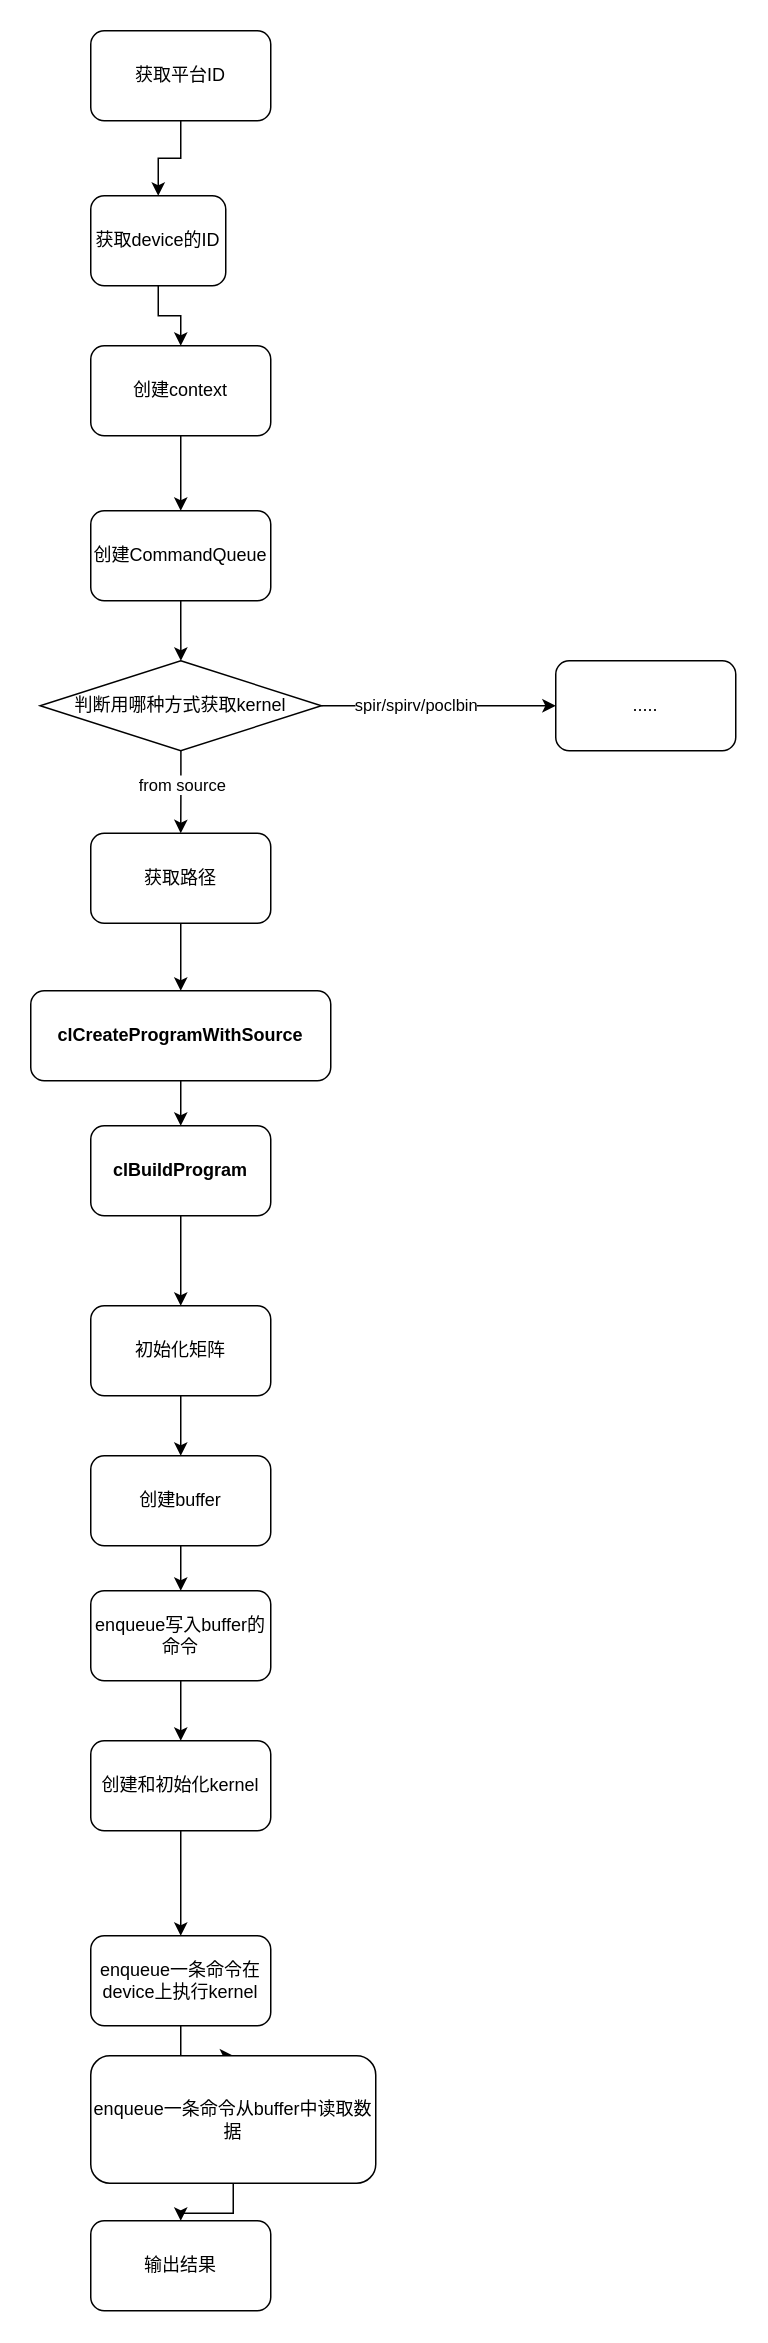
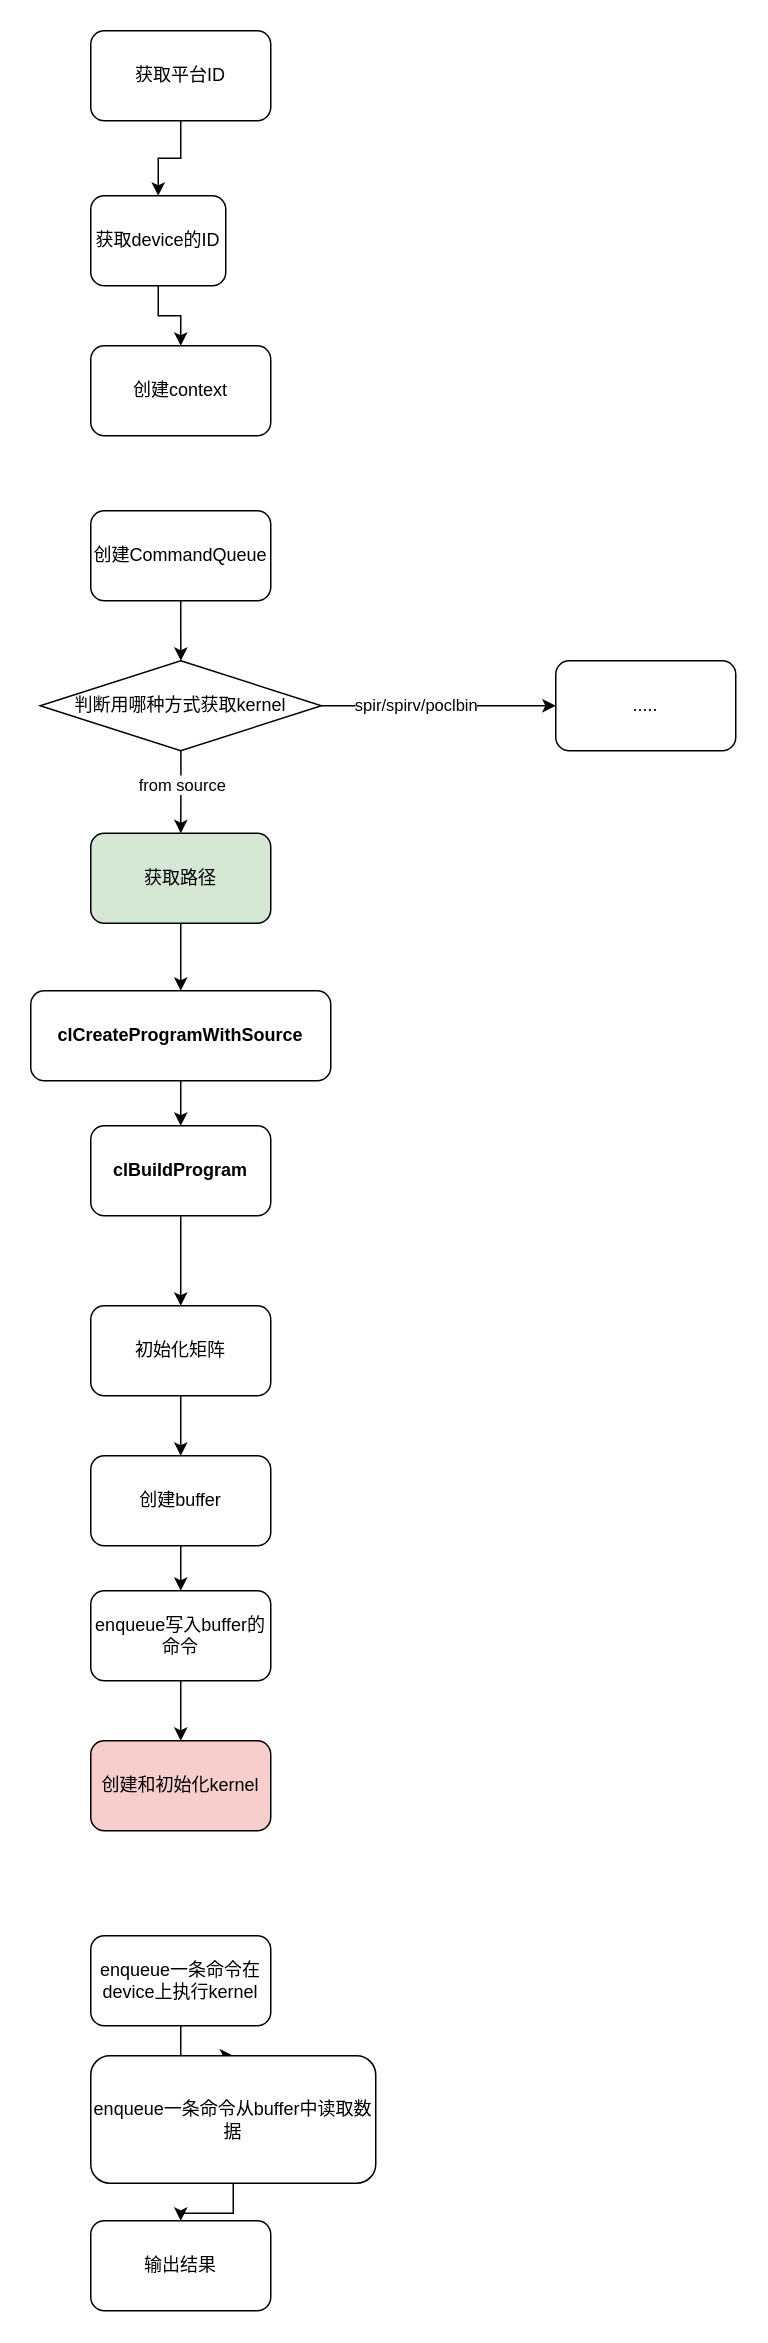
edge "创建context" -> "创建CommandQueue": removed
node "获取路径": fillcolor #ffffff -> #d5e8d4
node "创建和初始化kernel": fillcolor #ffffff -> #f8cecc
edge "创建和初始化kernel" -> "enqueue一条命令在device上执行kernel": removed
